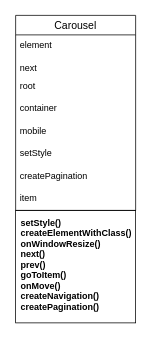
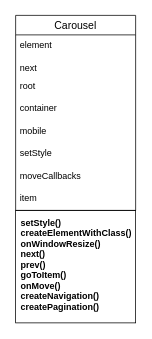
node "createPagination": label "createPagination" -> "moveCallbacks"
